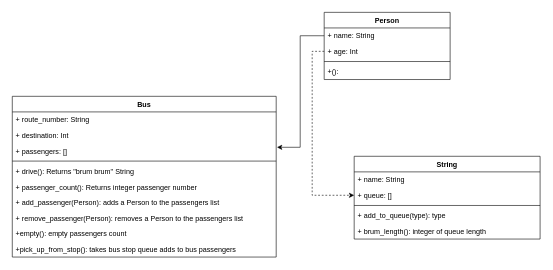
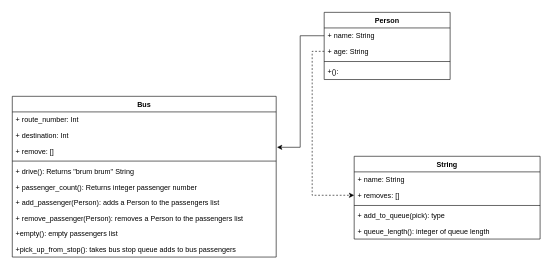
node "+ age: Int": label "+ age: Int" -> "+ age: String"
node "+ route_number: String": label "+ route_number: String" -> "+ route_number: Int"
node "+ passengers: []": label "+ passengers: []" -> "+ remove: []"
node "+ queue: []": label "+ queue: []" -> "+ removes: []"
node "+ add_to_queue(type): type": label "+ add_to_queue(type): type" -> "+ add_to_queue(pick): type"
node "+ brum_length(): integer of queue length": label "+ brum_length(): integer of queue length" -> "+ queue_length(): integer of queue length"
node "+empty(): empty passengers count": label "+empty(): empty passengers count" -> "+empty(): empty passengers list"
